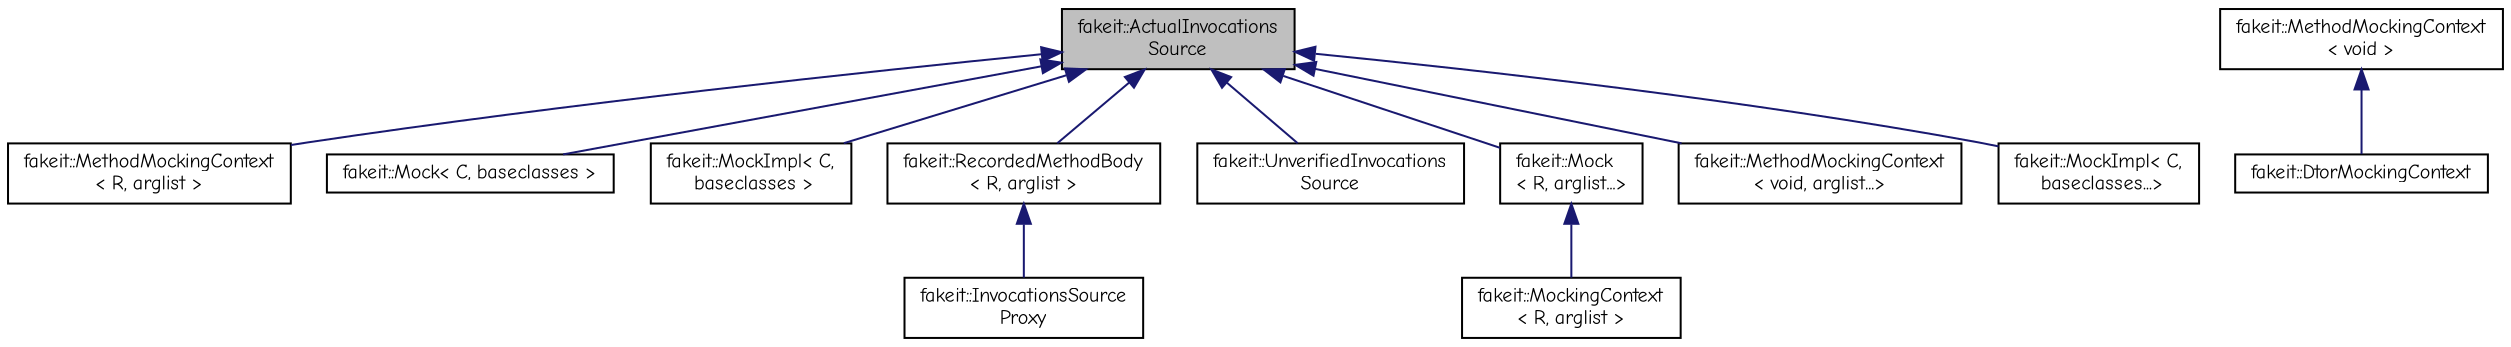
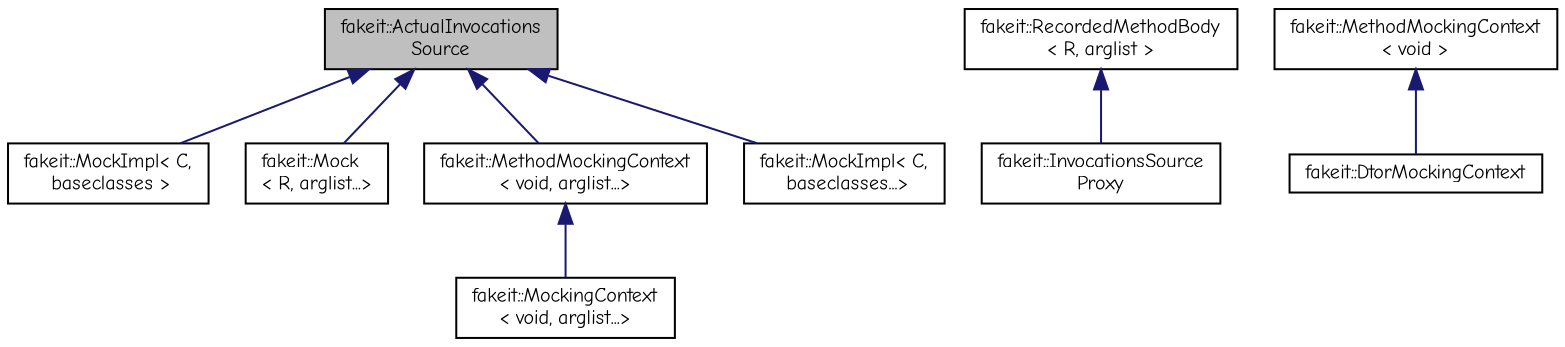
edge "fakeit::RecordedMethodBody < R, arglist >" -> "fakeit::ActualInvocations Source": removed
node "fakeit::MethodMockingContext < R, arglist >": removed
node "fakeit::Mock< C, baseclasses >": removed
node "fakeit::UnverifiedInvocations Source": removed
node "fakeit::MockingContext < void, arglist...>": added
node "fakeit::MockingContext < R, arglist >": removed
